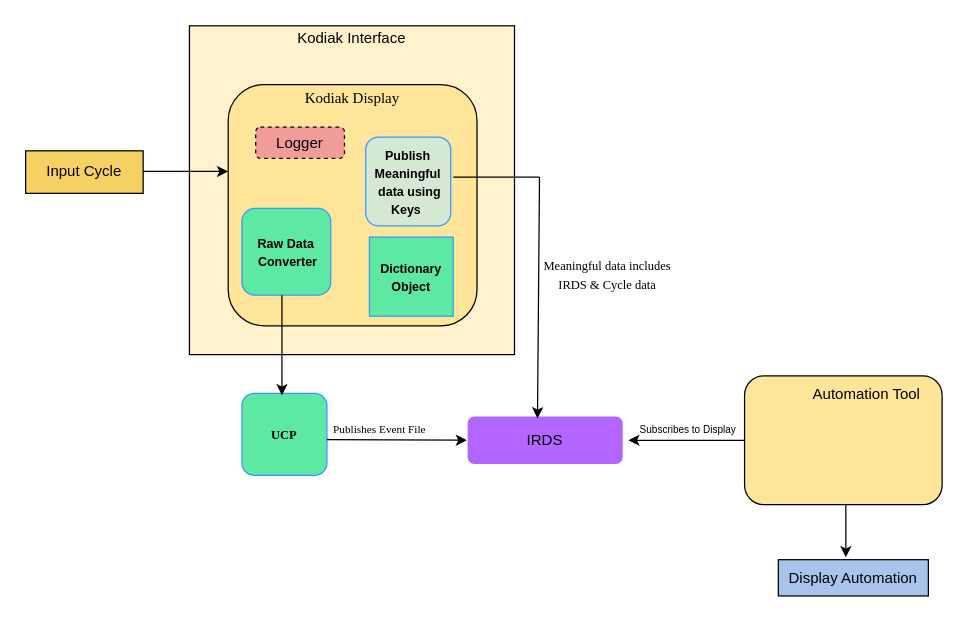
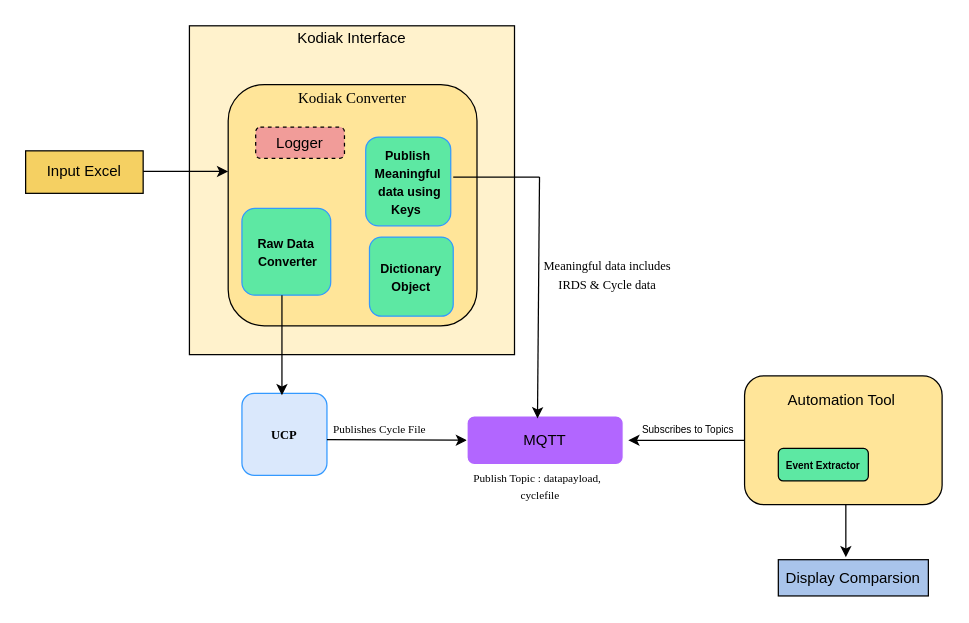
node "Input Cycle": label "Input Cycle" -> "Input Excel"
node "Publish Meaningful data using Keys": fillcolor #d5e8d4 -> #5de8a3
node "Kodiak Display": label "Kodiak Display" -> "Kodiak Converter"
node "Dictionary Object": shape rectangle -> rounded rectangle
node "Automation Tool": moved (868, 394) -> (843, 400)
node "Publishes Event File": label "Publishes Event File" -> "Publishes Cycle File"
node "Subscribes to Display": label "Subscribes to Display" -> "Subscribes to Topics"
node "UCP": fillcolor #5de8a3 -> #dae8fc
node "IRDS": label "IRDS" -> "MQTT"
node "Event Extractor": added
node "Publish Topic : datapayload, cyclefile": added
node "Display Automation": label "Display Automation" -> "Display Comparsion"
